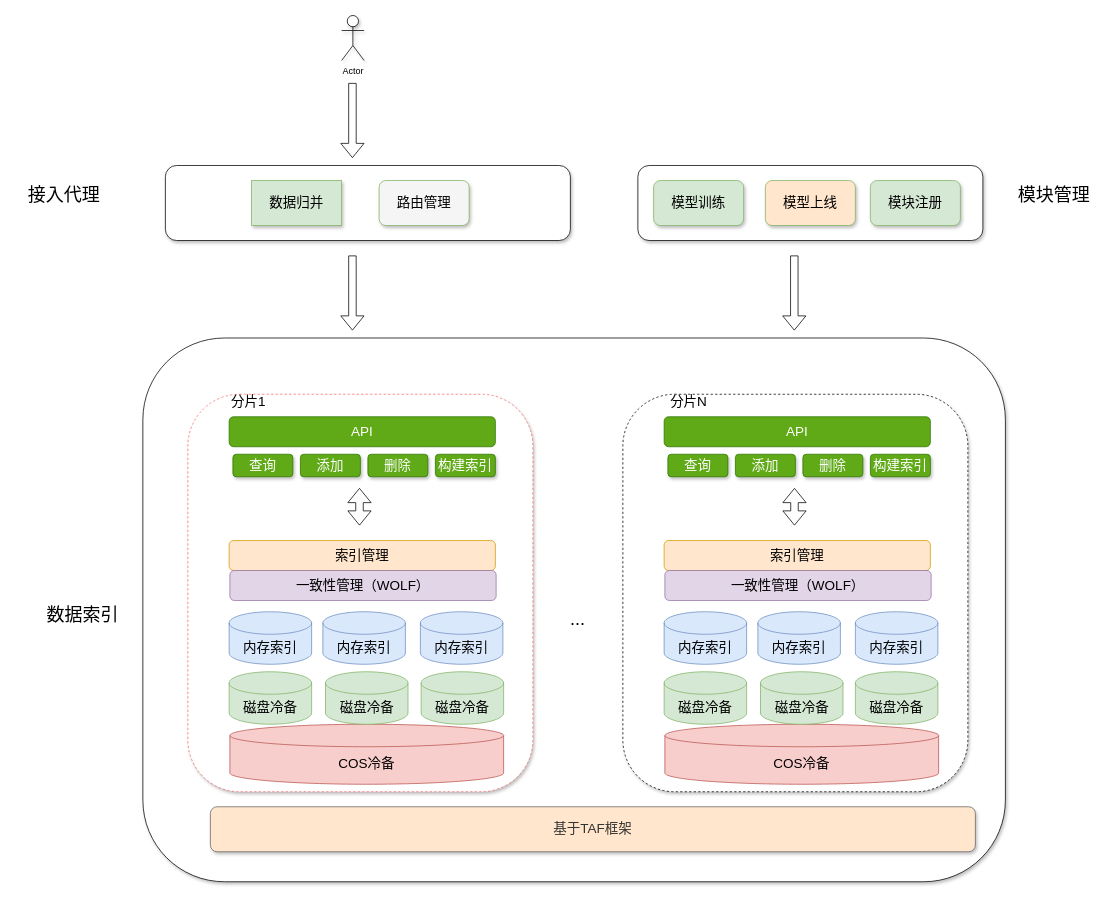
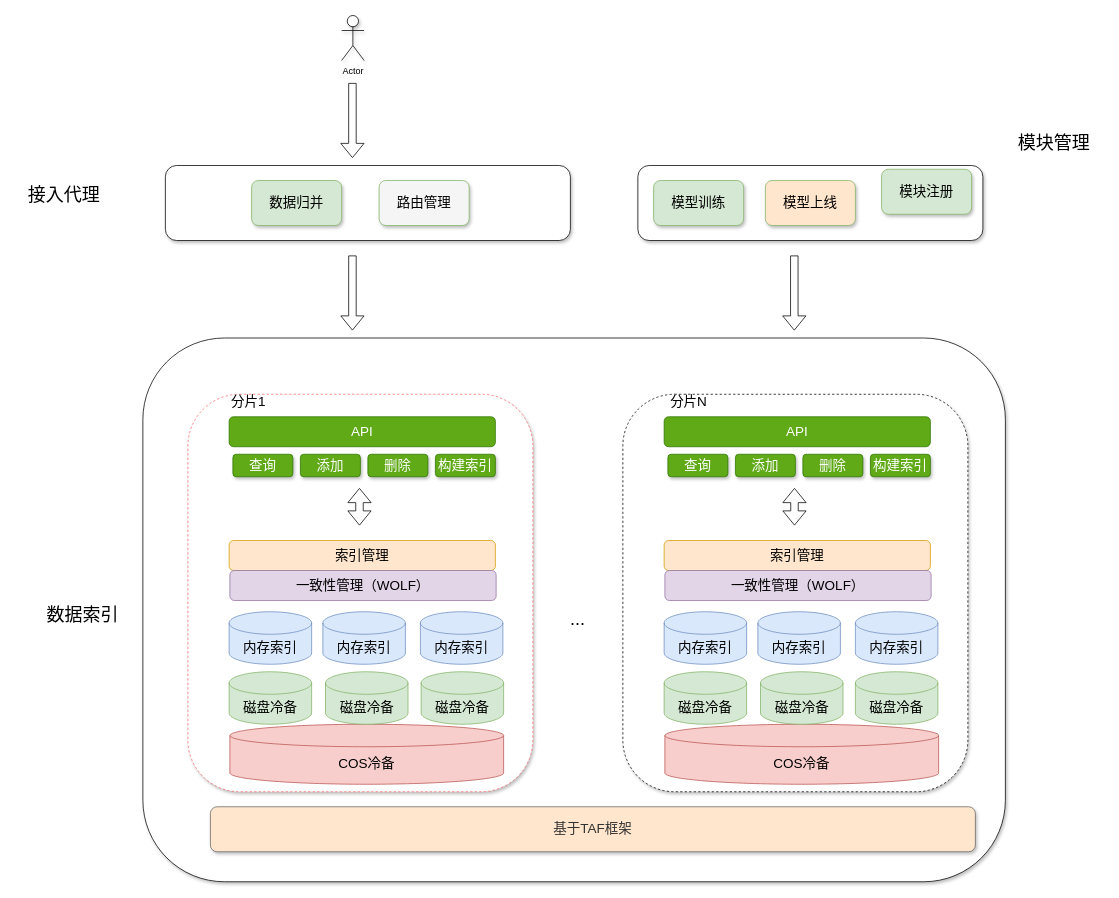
node "模块管理": moved (1054, 195) -> (1054, 143)
node "数据归并": shape rectangle -> rounded rectangle
node "模块注册": moved (915, 203) -> (927, 192)
